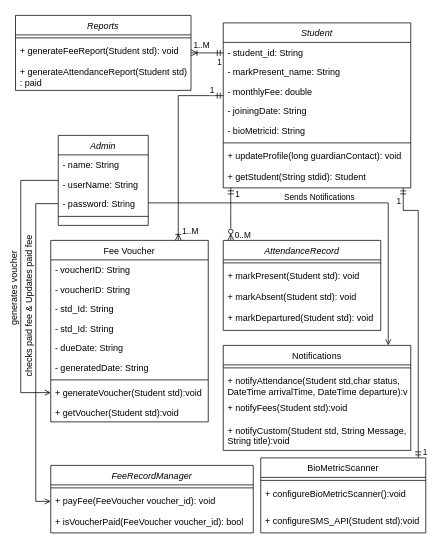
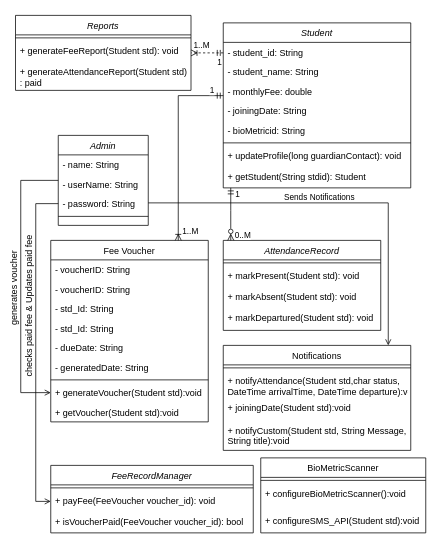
edge "Reports" -- "Student": style solid -> dashed
node "- markPresent_name: String": label "- markPresent_name: String" -> "- student_name: String"
edge "+ getStudent(String stdid): Student" -- "BioMetricScanner": removed, labels "1", "1"
node "+ notifyFees(Student std):void": label "+ notifyFees(Student std):void" -> "+ joiningDate(Student std):void"
